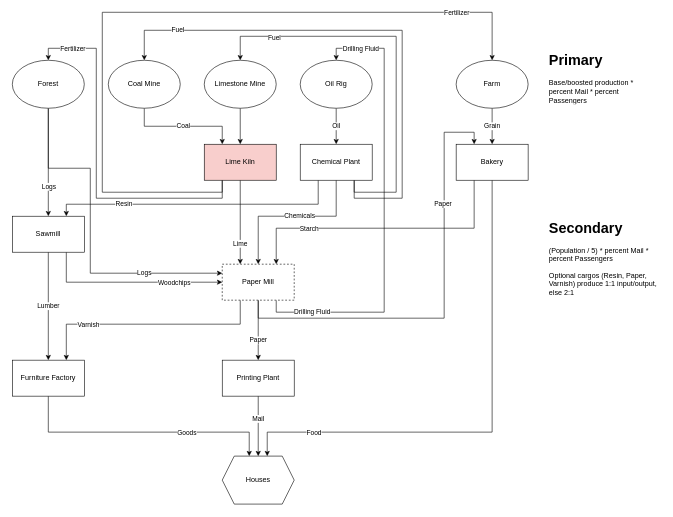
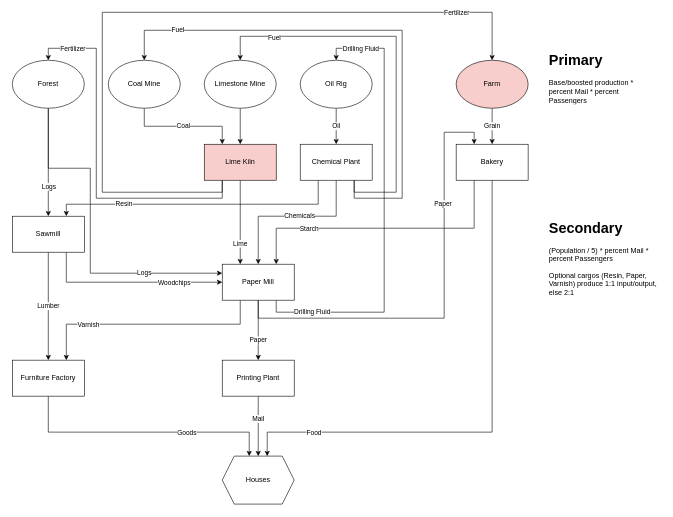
node "Farm": fillcolor #ffffff -> #f8cecc
node "Paper Mill": style dashed -> solid
